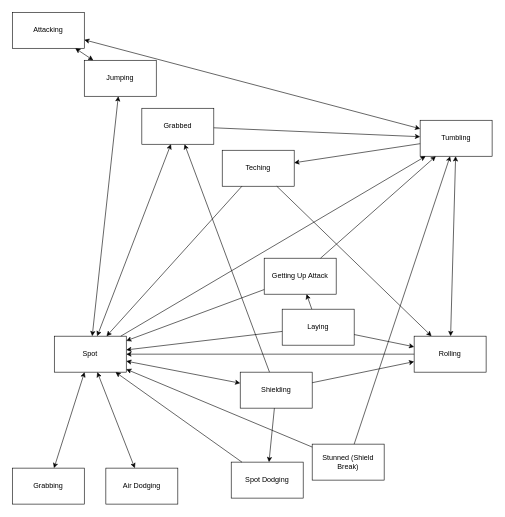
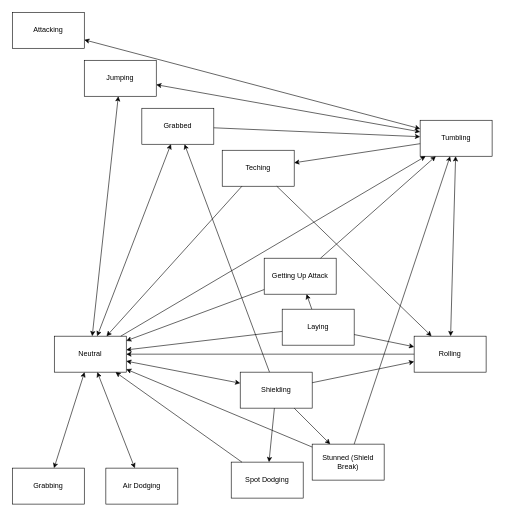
edge "Attacking" -- "Jumping": now "Tumbling" -- "Jumping"
node "Spot": label "Spot" -> "Neutral"
edge "Shielding" -> "Stunned (Shield Break)": added
